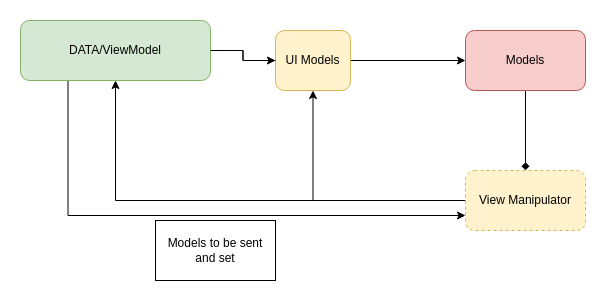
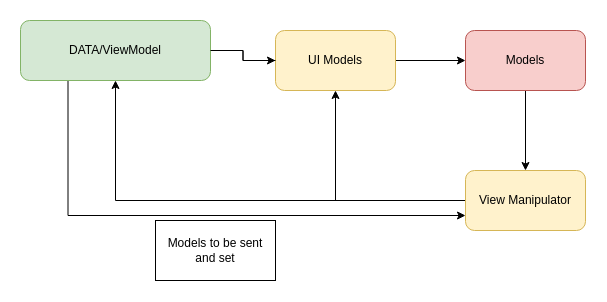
node "UI Models": size 75x60 -> 120x60
edge "Models" -> "View Manipulator": arrowhead diamond -> classic
node "View Manipulator": style dashed -> solid
